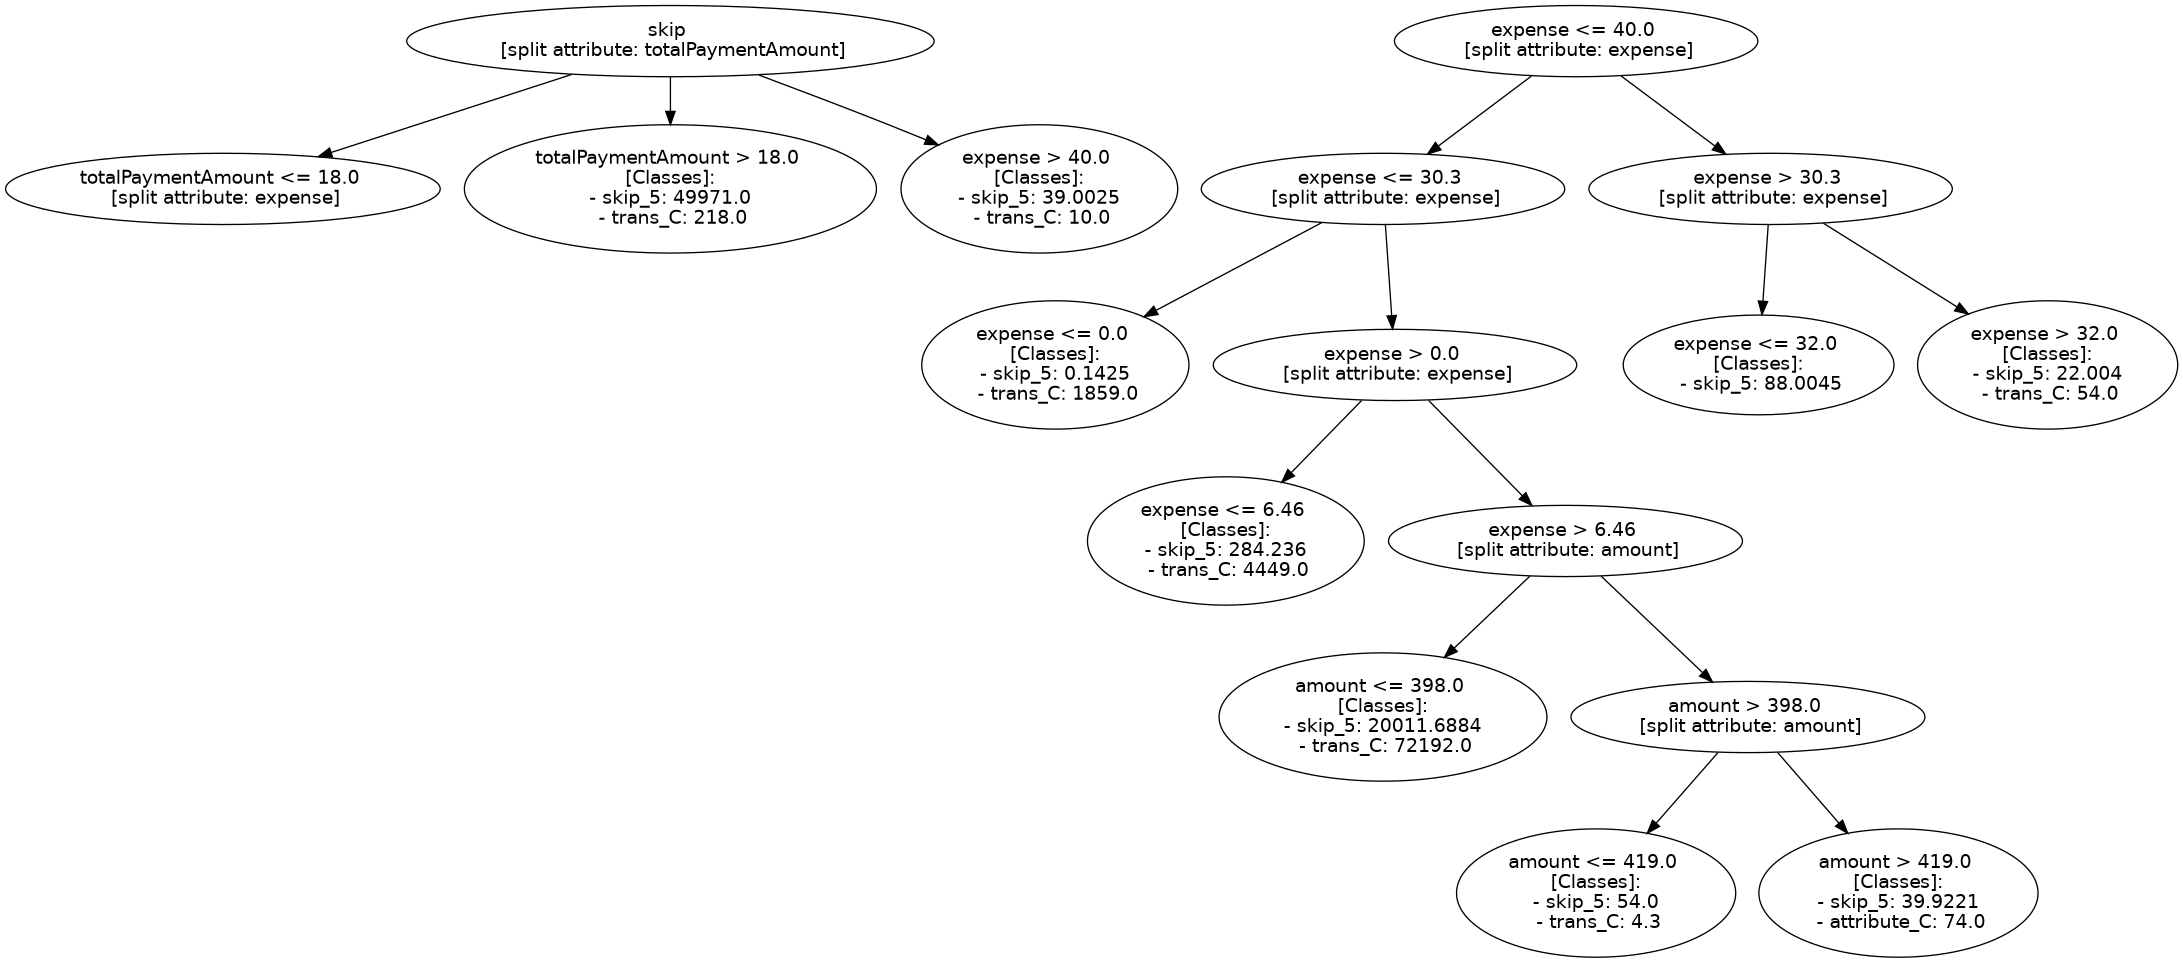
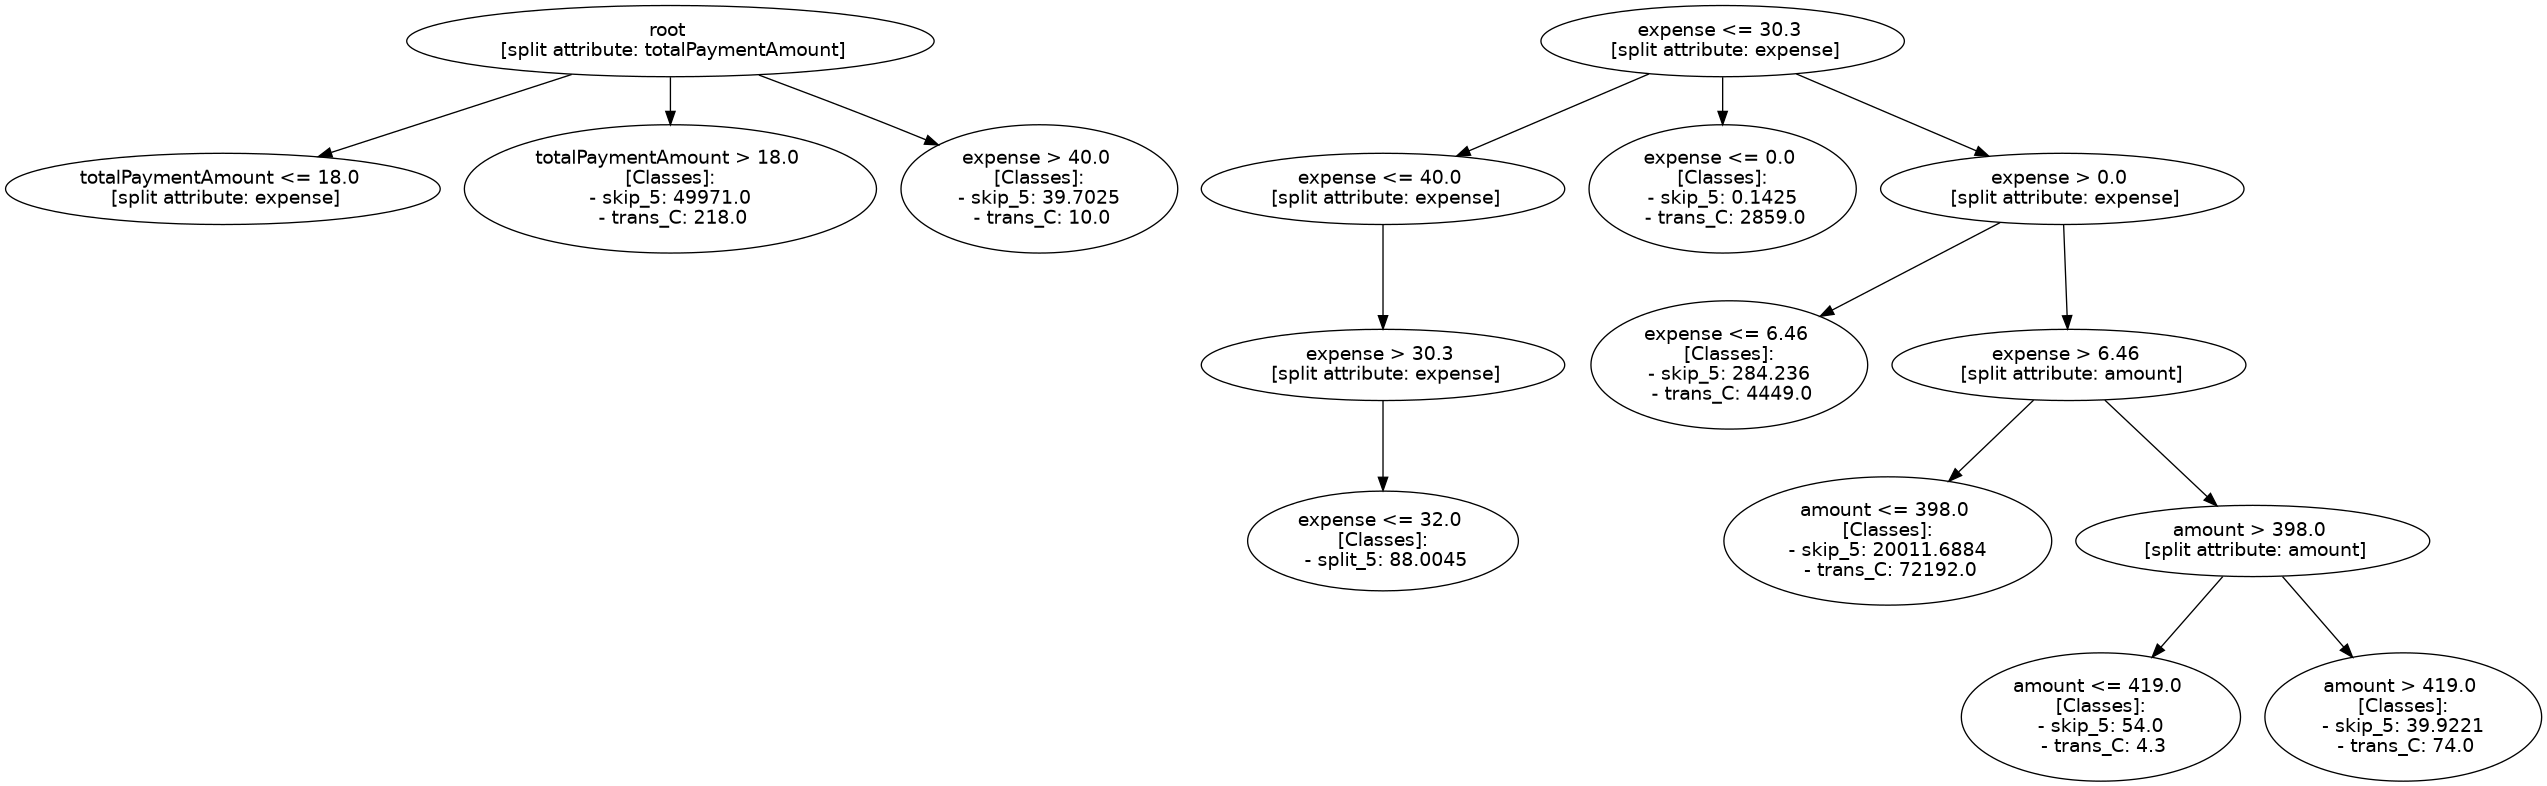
node "skip [split attribute: totalPaymentAmount]": label "skip [split attribute: totalPaymentAmount]" -> "root [split attribute: totalPaymentAmount]"
edge "expense <= 40.0 [split attribute: expense]" -> "expense <= 30.3 [split attribute: expense]": reversed
node "expense > 40.0 [Classes]: - skip_5: 39.0025 - trans_C: 10.0": label "expense > 40.0 [Classes]: - skip_5: 39.0025 - trans_C: 10.0" -> "expense > 40.0 [Classes]: - skip_5: 39.7025 - trans_C: 10.0"
node "expense <= 0.0 [Classes]: - skip_5: 0.1425 - trans_C: 1859.0": label "expense <= 0.0 [Classes]: - skip_5: 0.1425 - trans_C: 1859.0" -> "expense <= 0.0 [Classes]: - skip_5: 0.1425 - trans_C: 2859.0"
node "expense <= 32.0 [Classes]: - skip_5: 88.0045": label "expense <= 32.0 [Classes]: - skip_5: 88.0045" -> "expense <= 32.0 [Classes]: - split_5: 88.0045"
node "expense > 32.0 [Classes]: - skip_5: 22.004 - trans_C: 54.0": removed
node "amount > 419.0 [Classes]: - skip_5: 39.9221 - attribute_C: 74.0": label "amount > 419.0 [Classes]: - skip_5: 39.9221 - attribute_C: 74.0" -> "amount > 419.0 [Classes]: - skip_5: 39.9221 - trans_C: 74.0"
